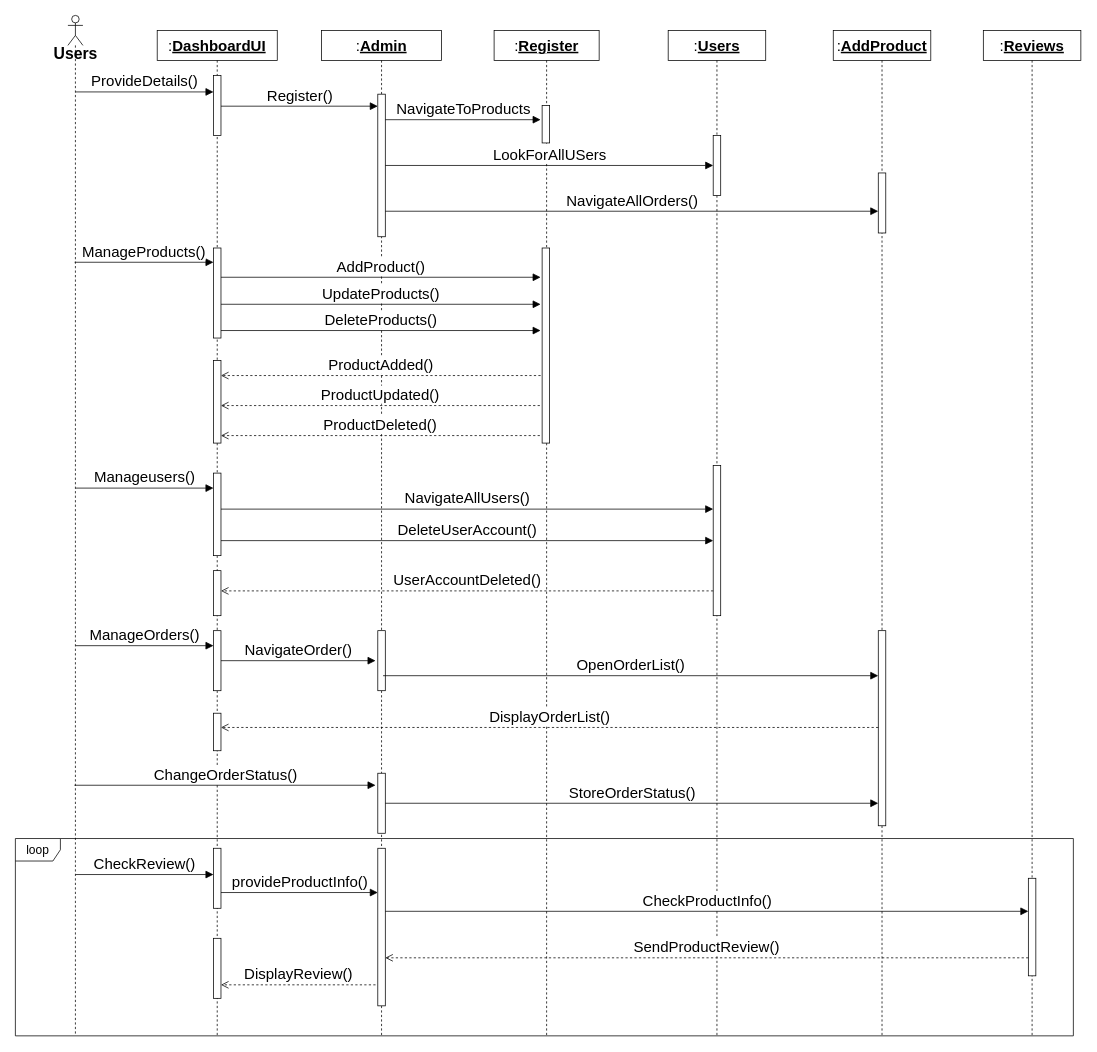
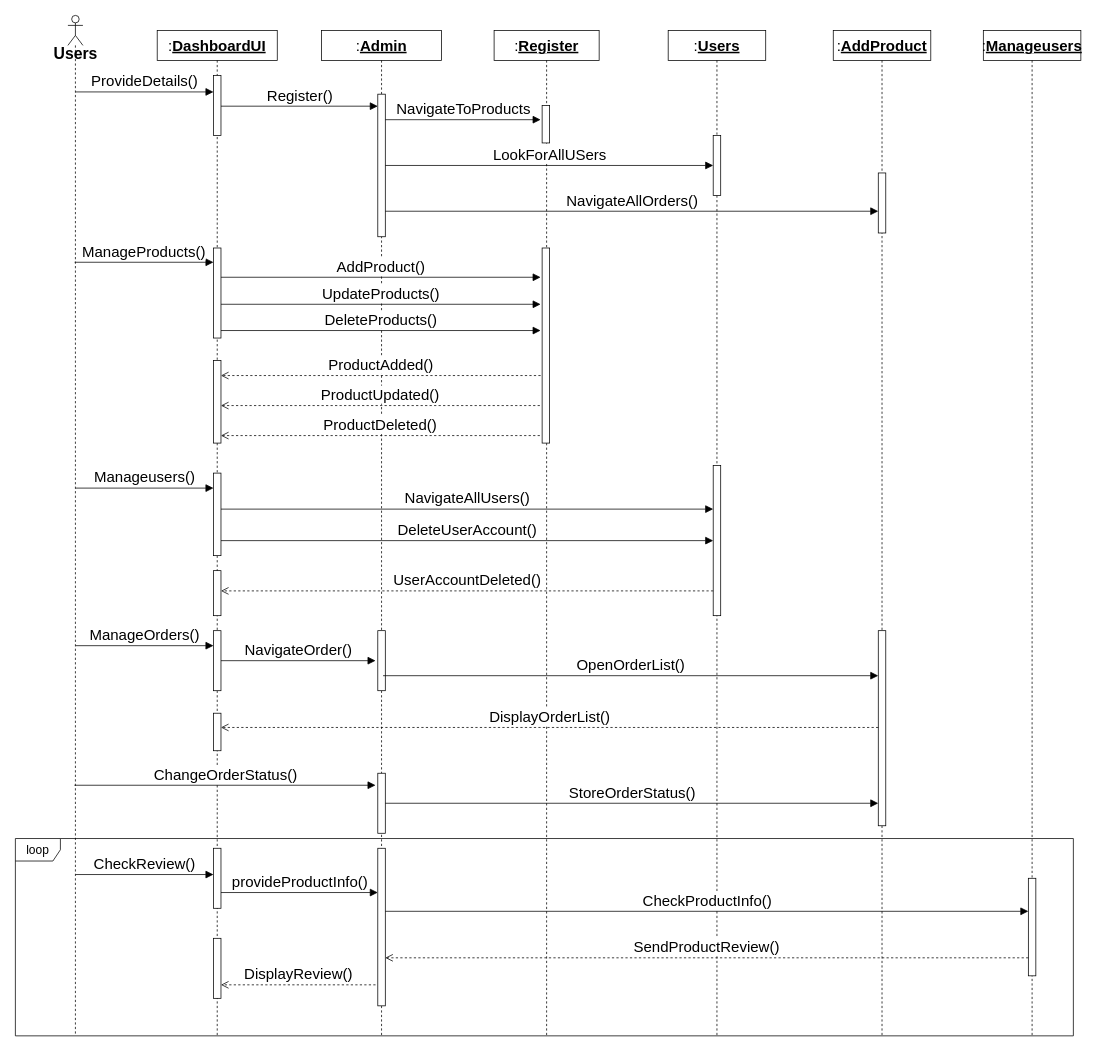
node ":Reviews": label ":Reviews" -> ":Manageusers"
